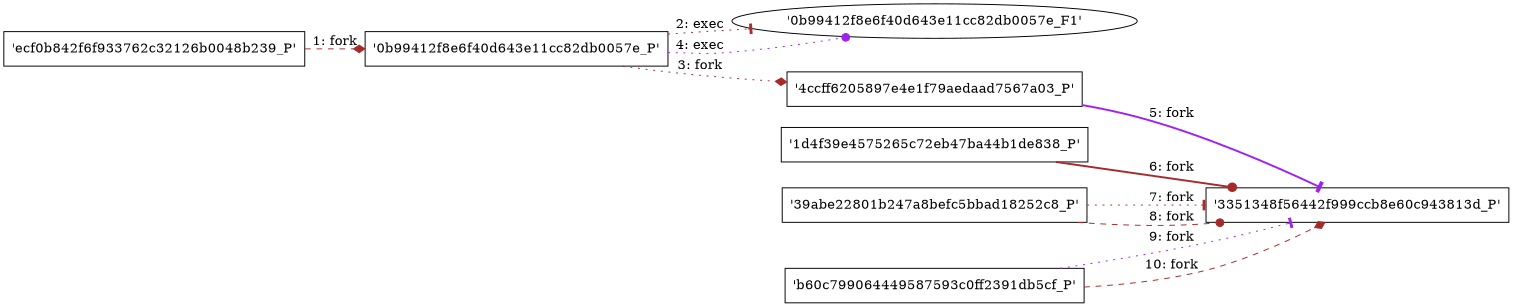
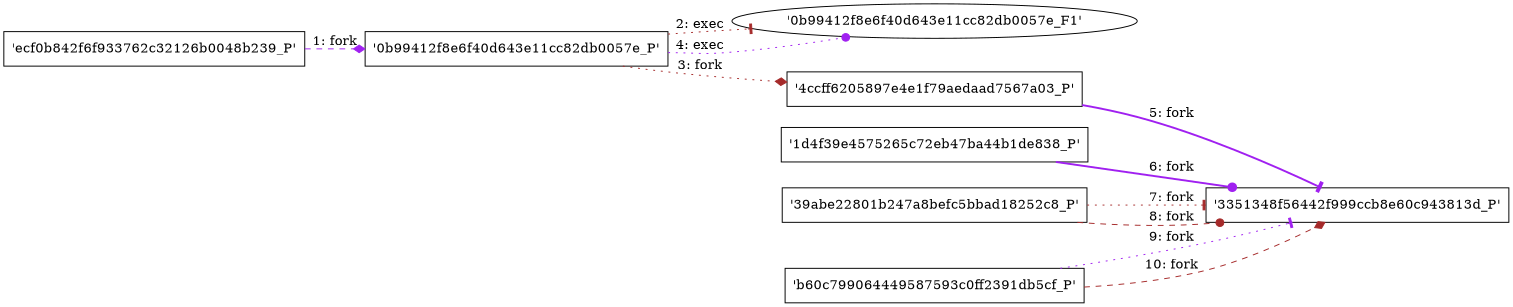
edge "'ecf0b842f6f933762c32126b0048b239_P'" -> "'0b99412f8e6f40d643e11cc82db0057e_P'": color brown -> purple
edge "'1d4f39e4575265c72eb47ba44b1de838_P'" -> "'3351348f56442f999ccb8e60c943813d_P'": color brown -> purple
